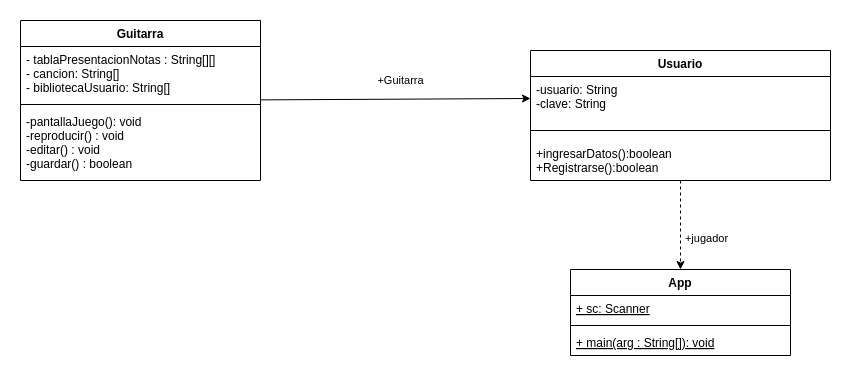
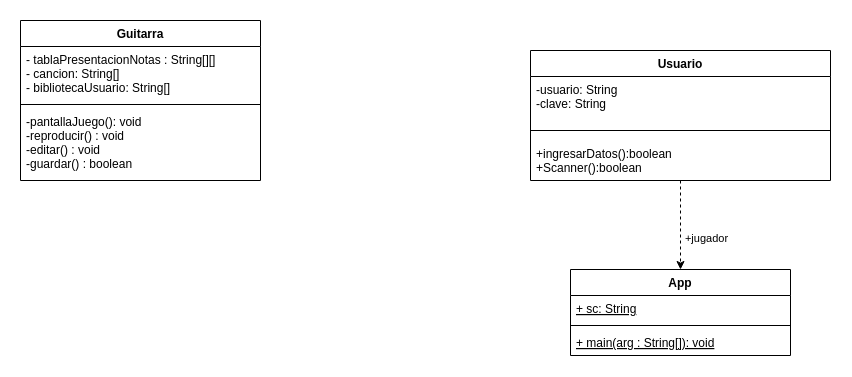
edge "Guitarra" -> "-usuario: String -clave: String": removed, label "+Guitarra"
node "+ingresarDatos():boolean +Registrarse():boolean": label "+ingresarDatos():boolean +Registrarse():boolean" -> "+ingresarDatos():boolean +Scanner():boolean"
node "+ sc: Scanner": label "+ sc: Scanner" -> "+ sc: String"
